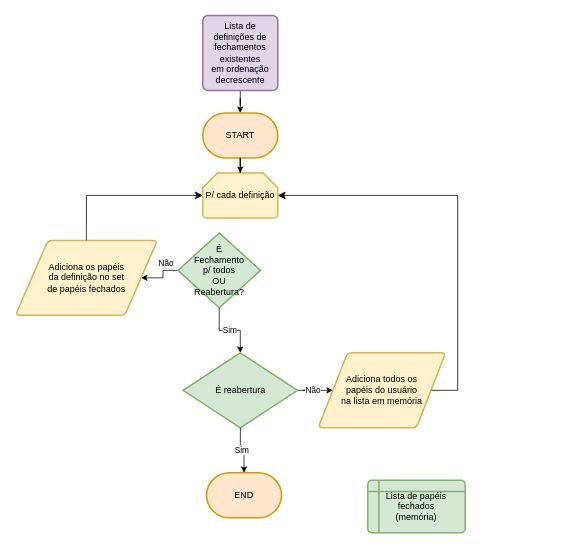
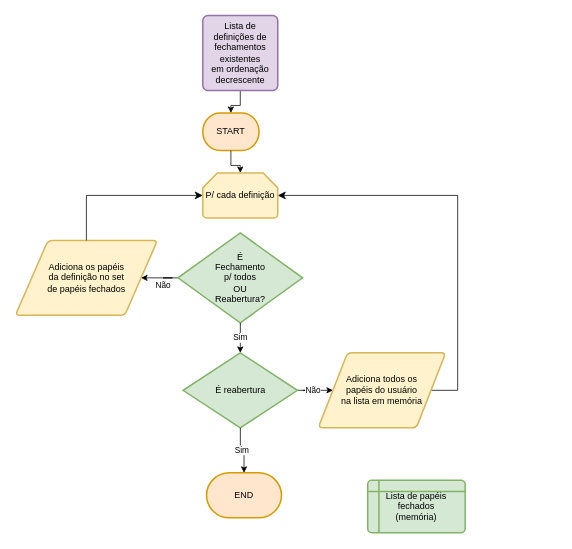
node "START": size 75x45 -> 56x38
node "É Fechamento p/ todos OU Reabertura?": size 83x75 -> 125x90
